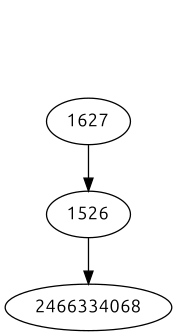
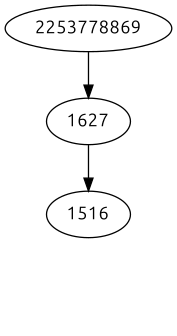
node "2253778869": added
node "1526": label "1526" -> "1516"
node "2466334068": removed
